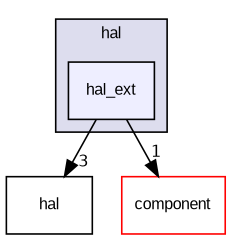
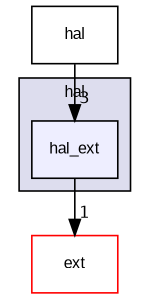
edge "hal_ext" -> "hal": reversed
node "component": label "component" -> "ext"
